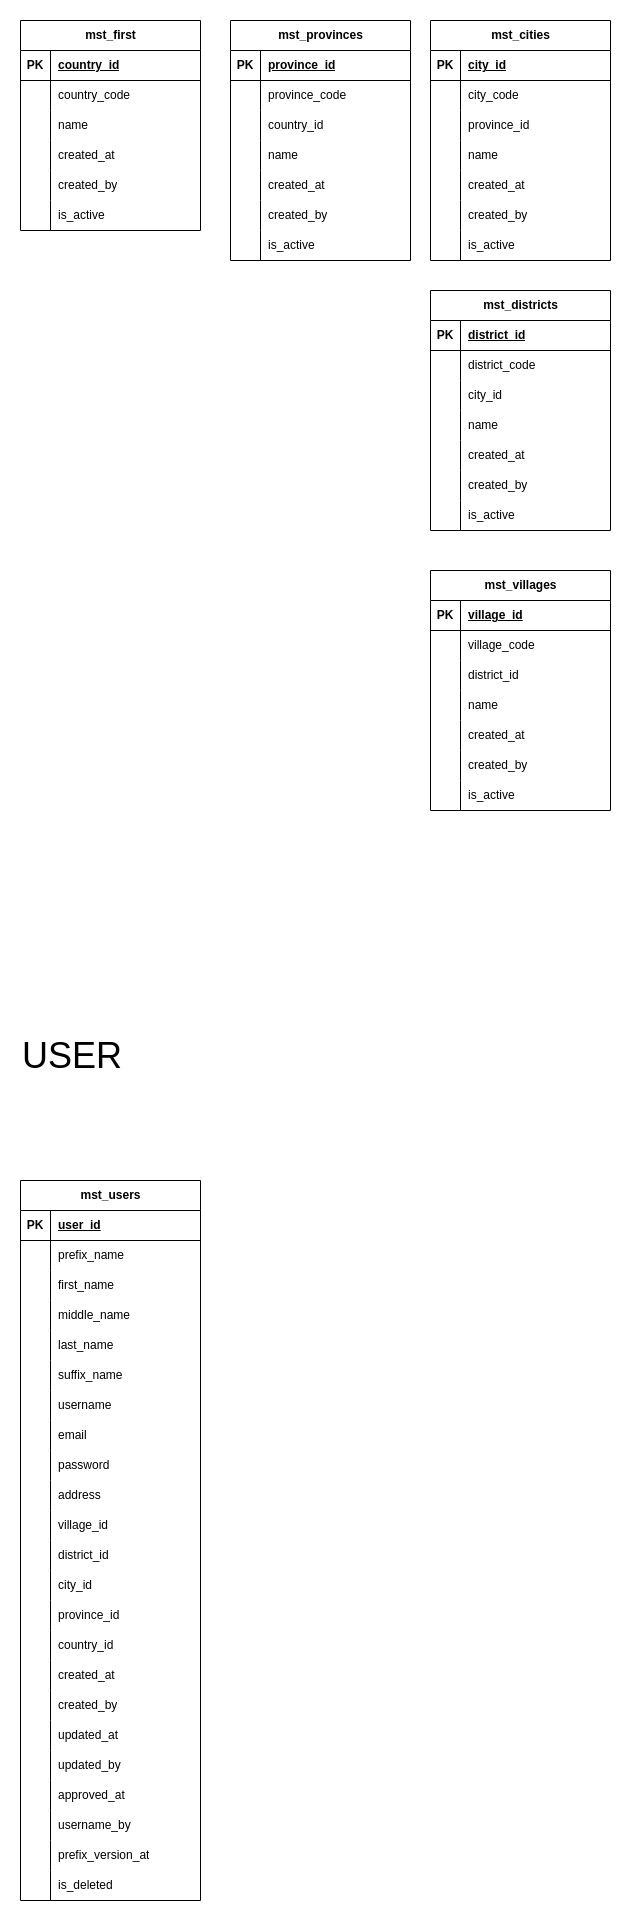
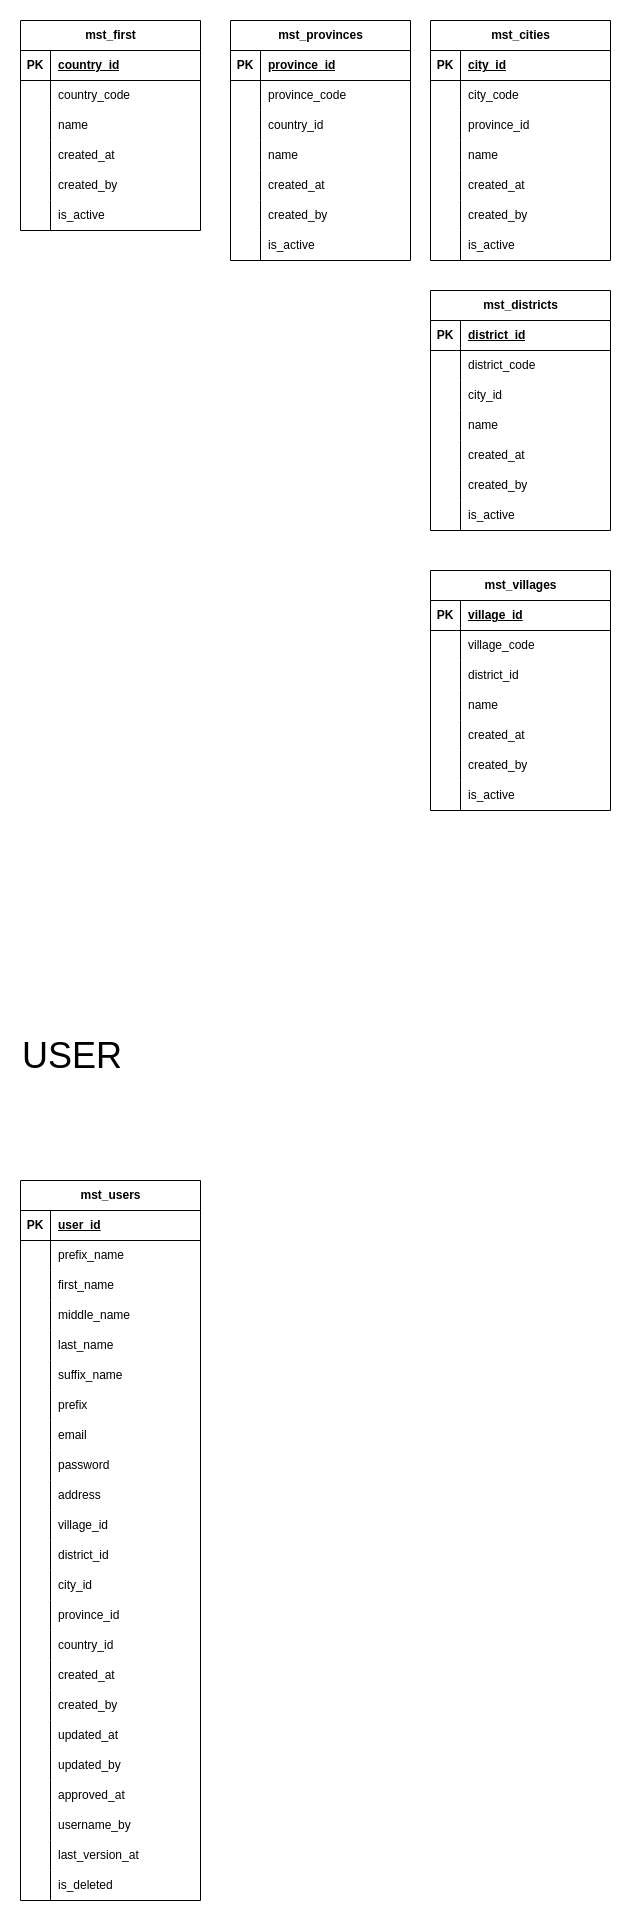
node "username": label "username" -> "prefix"
node "prefix_version_at": label "prefix_version_at" -> "last_version_at"
